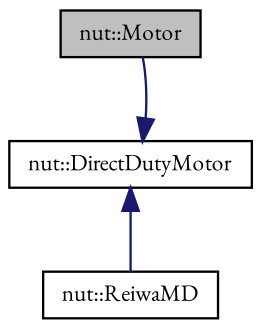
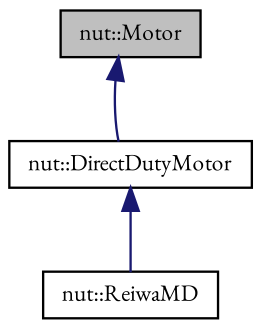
edge "nut::Motor" -> "nut::DirectDutyMotor": reversed
